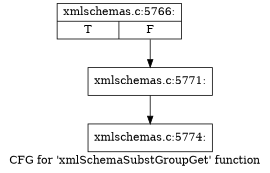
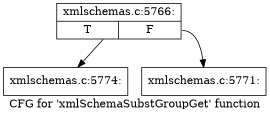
edge "xmlschemas.c:5771:" -> "xmlschemas.c:5774:": now "xmlschemas.c:5766:" -> "xmlschemas.c:5774:"
